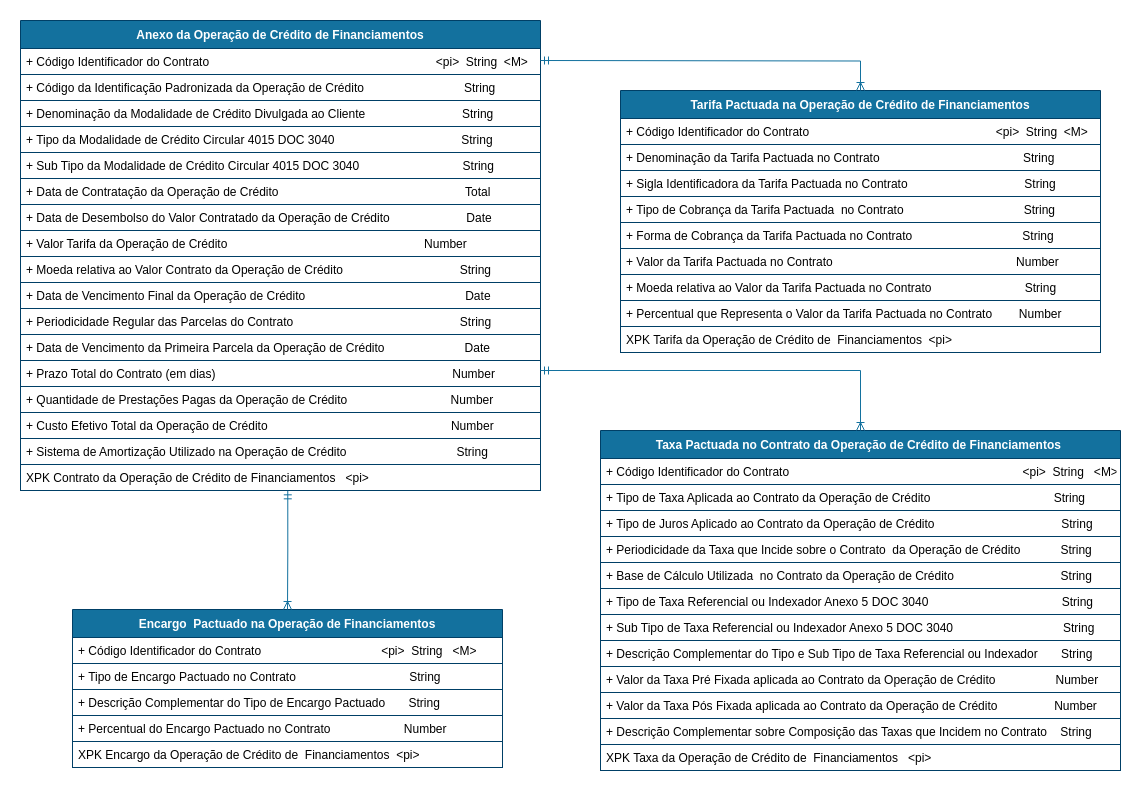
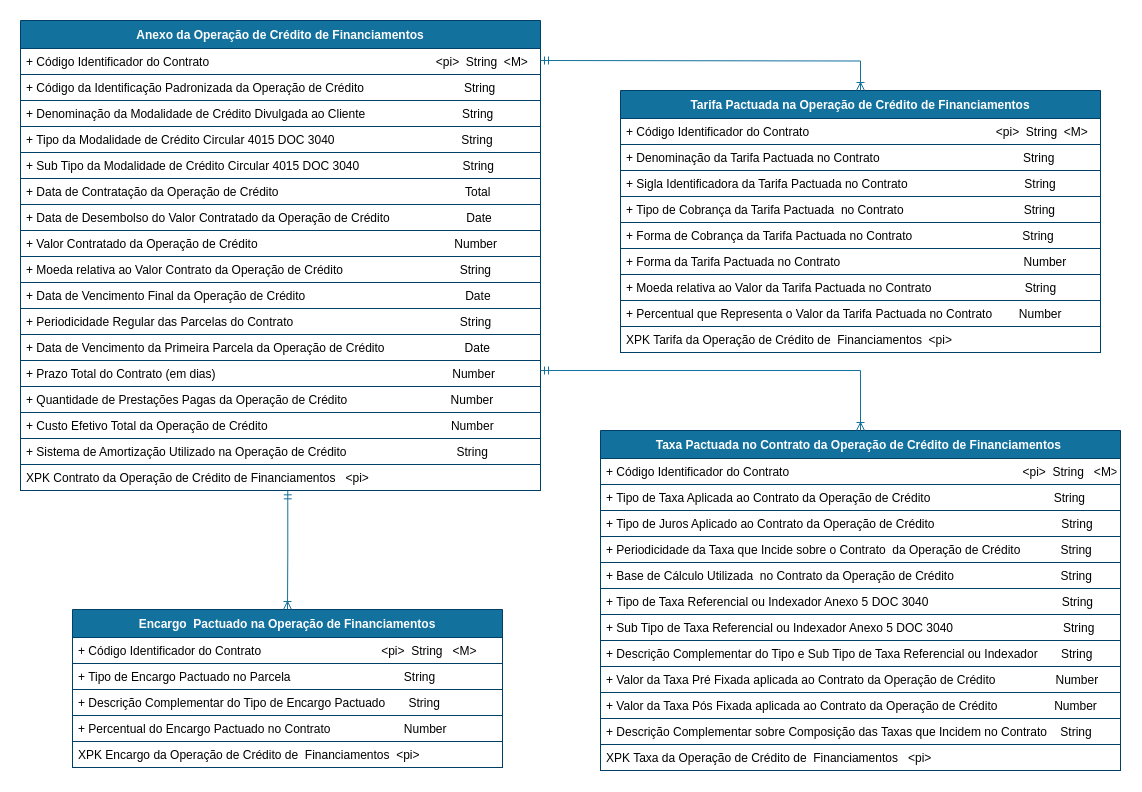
node "+ Valor Tarifa da Operação de Crédito Number": label "+ Valor Tarifa da Operação de Crédito Number" -> "+ Valor Contratado da Operação de Crédito Number"
node "+ Valor da Tarifa Pactuada no Contrato Number": label "+ Valor da Tarifa Pactuada no Contrato Number" -> "+ Forma da Tarifa Pactuada no Contrato Number"
node "+ Tipo de Encargo Pactuado no Contrato String": label "+ Tipo de Encargo Pactuado no Contrato String" -> "+ Tipo de Encargo Pactuado no Parcela String"
